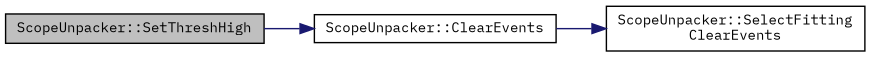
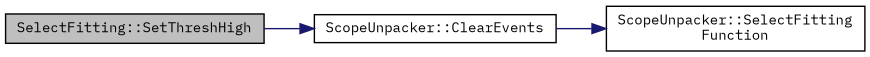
node "ScopeUnpacker::SetThreshHigh": label "ScopeUnpacker::SetThreshHigh" -> "SelectFitting::SetThreshHigh"
node "ScopeUnpacker::SelectFitting ClearEvents": label "ScopeUnpacker::SelectFitting ClearEvents" -> "ScopeUnpacker::SelectFitting Function"
